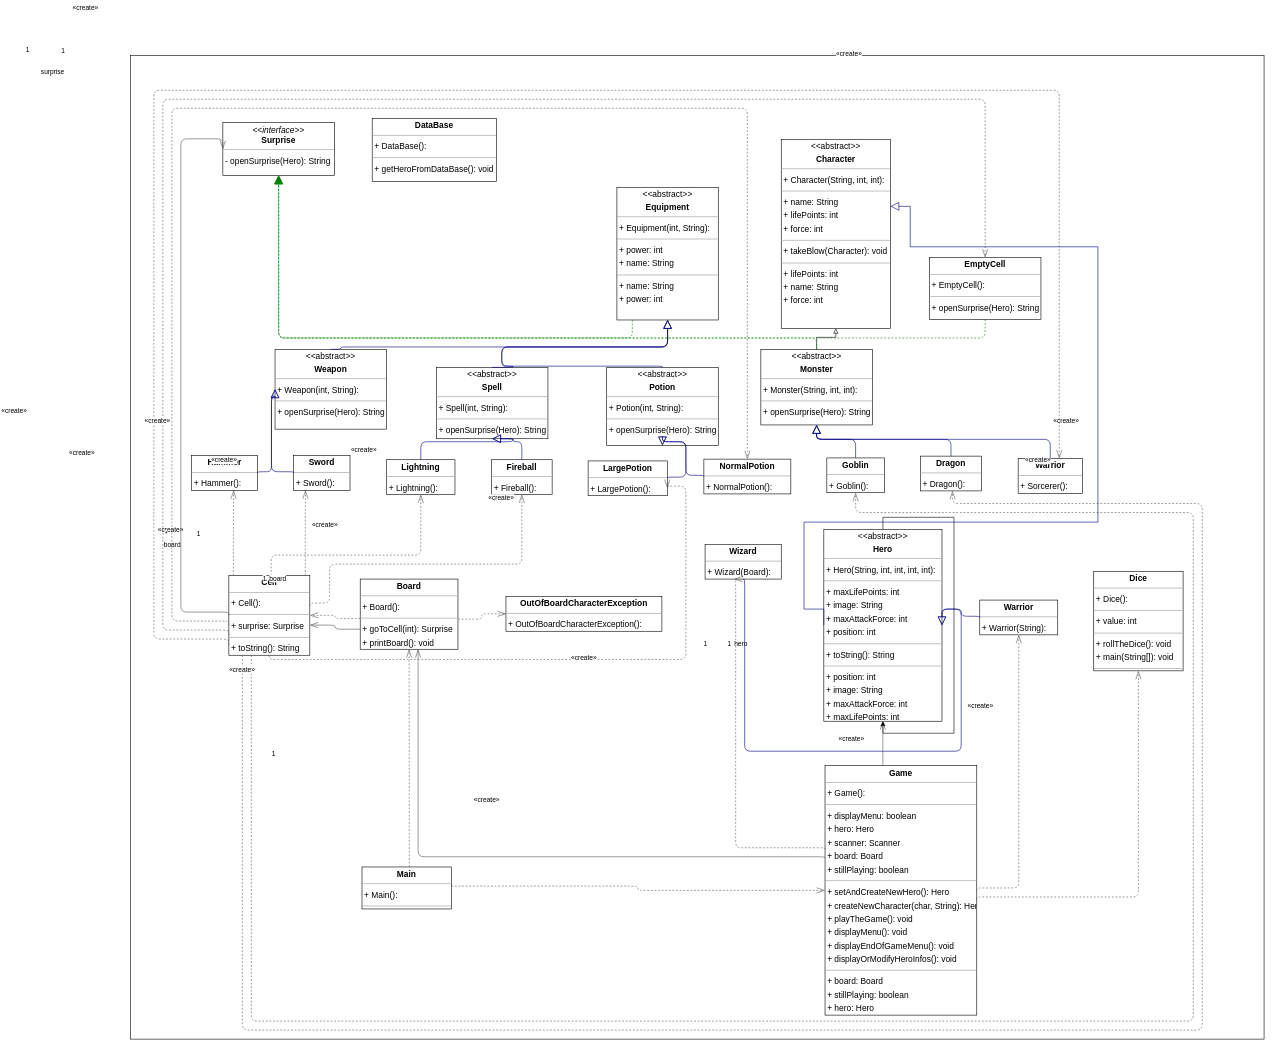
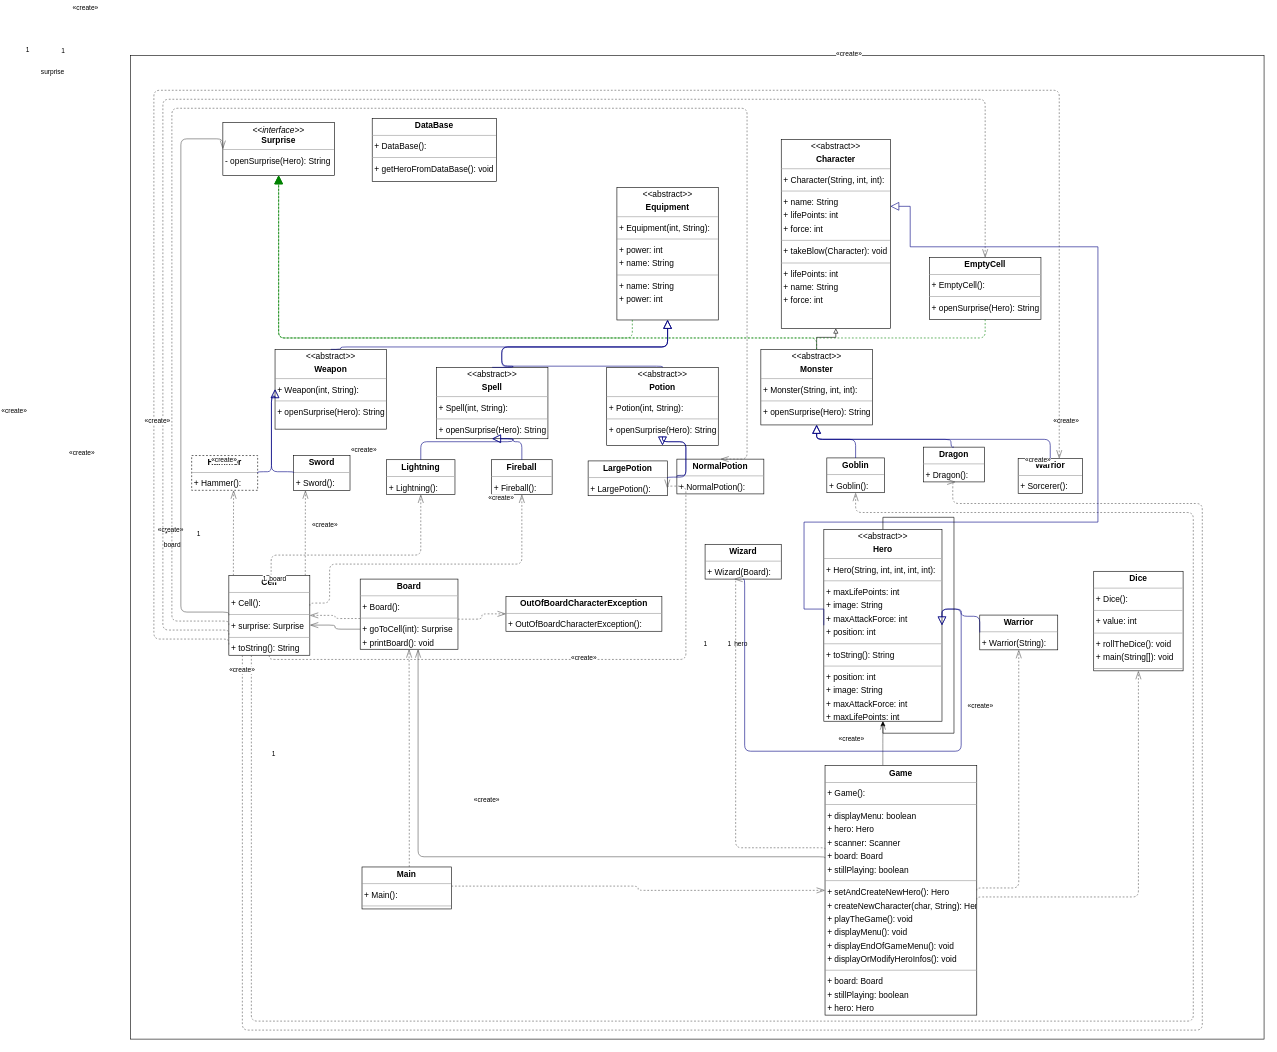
node "Hammer + Hammer():": style solid -> dashed
node "Dragon + Dragon():": moved (951, 474) -> (954, 465)
node "NormalPotion + NormalPotion():": moved (748, 477) -> (721, 477)
node "Warrior + Warrior(String):": moved (1019, 618) -> (1019, 633)
